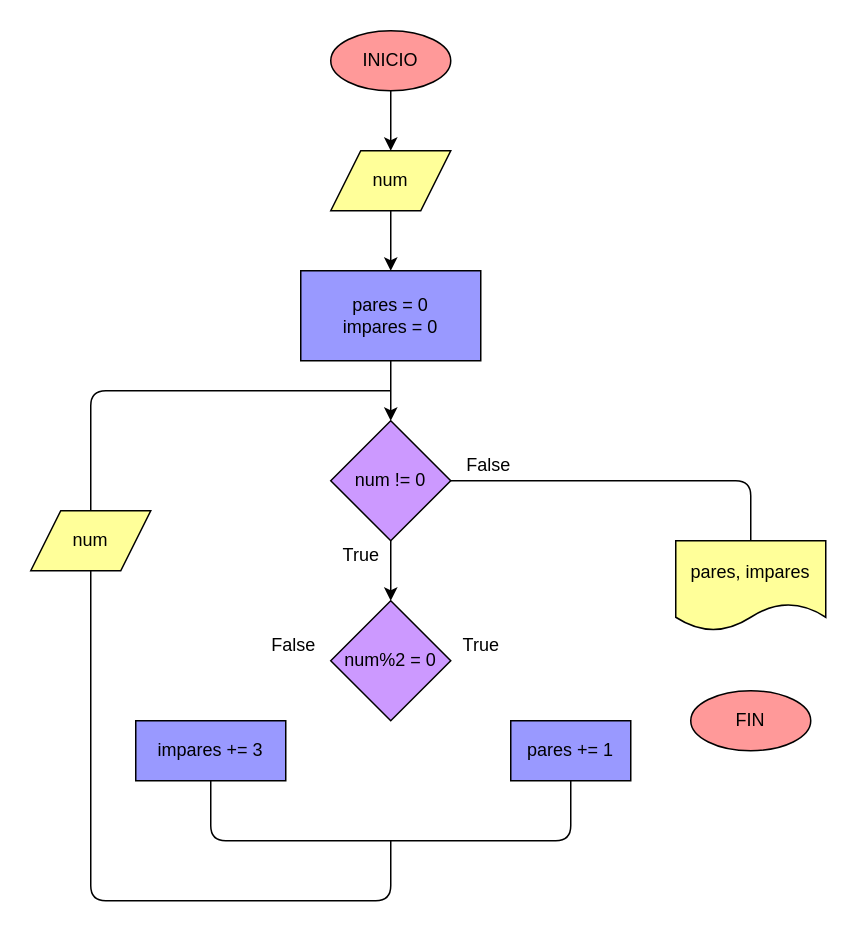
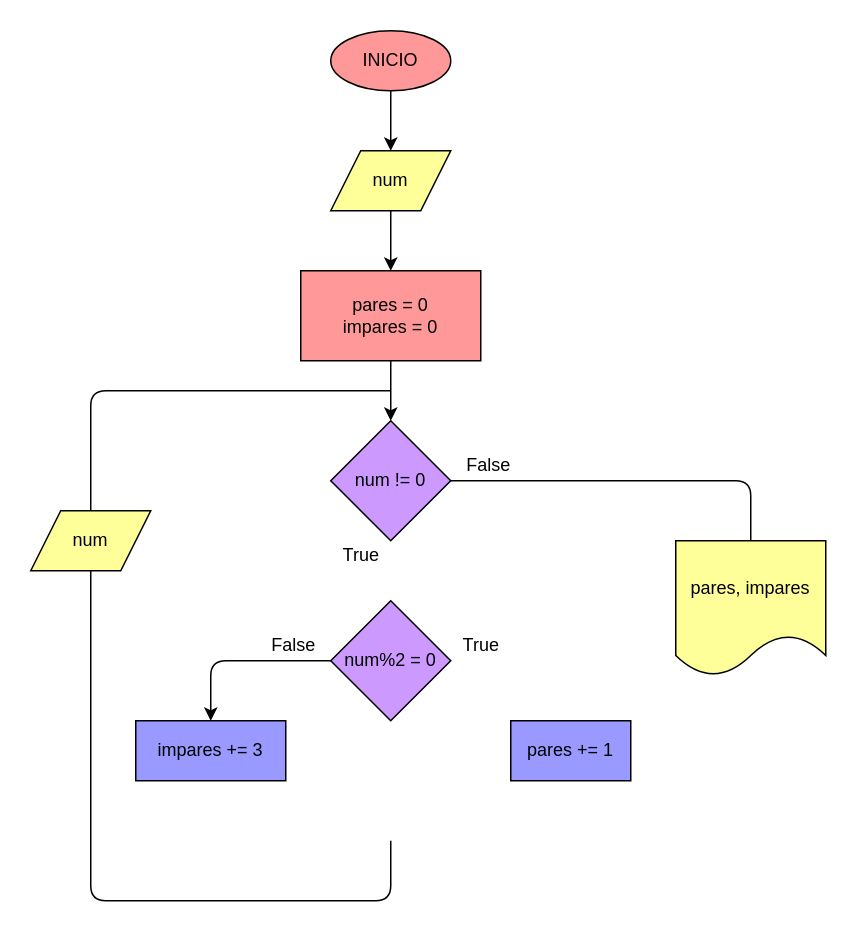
node "pares = 0 impares = 0": fillcolor #9999ff -> #ff9999
edge "num != 0" -> "num%2 = 0": removed
node "pares, impares": size 150x90 -> 150x135
edge "num%2 = 0" -> "impares += 3": added
node "FIN": removed
edge "impares += 3" -- "pares += 1": removed
